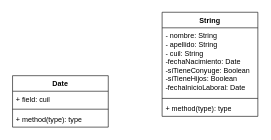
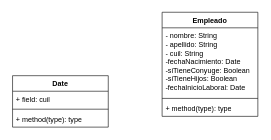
node "String": label "String" -> "Empleado"
